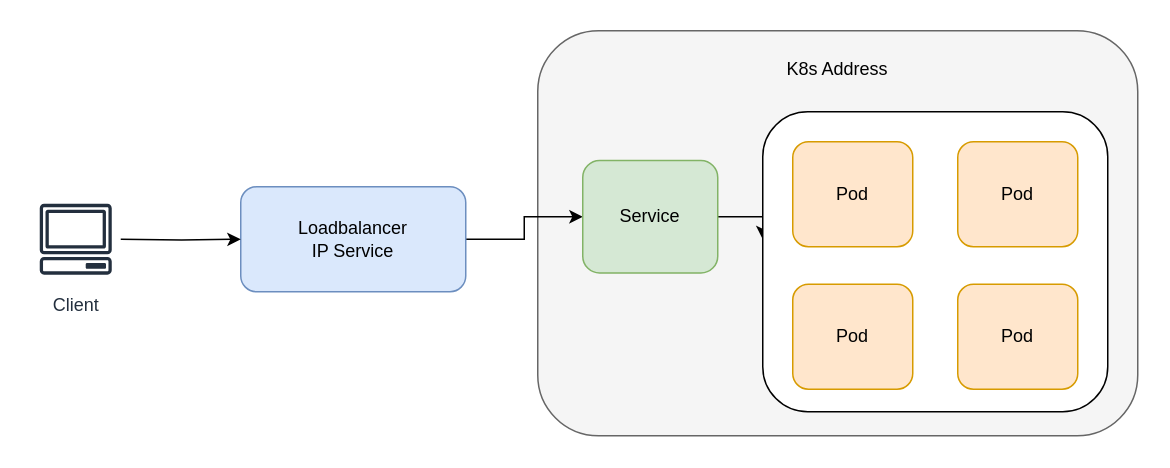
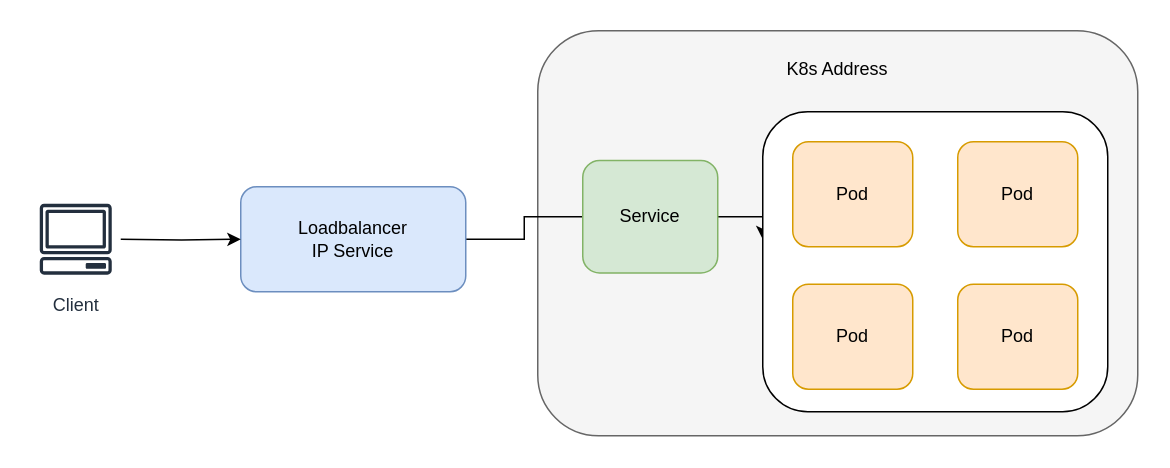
edge "Loadbalancer IP Service" -> "Service": arrowhead classic -> none
